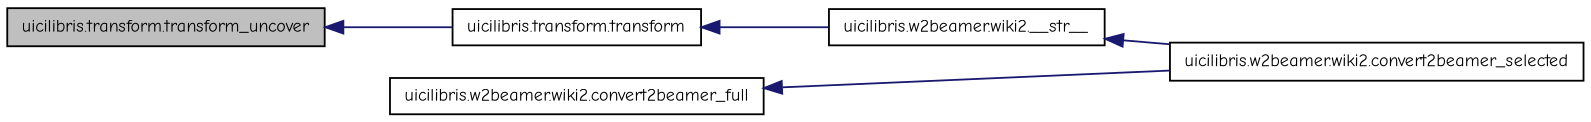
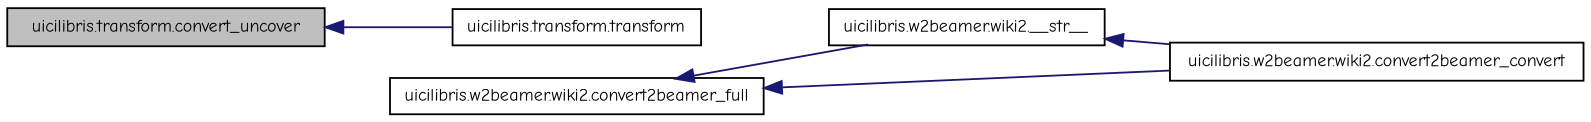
node "uicilibris.transform.transform_uncover": label "uicilibris.transform.transform_uncover" -> "uicilibris.transform.convert_uncover"
edge "uicilibris.w2beamer.wiki2.__str__" -> "uicilibris.transform.transform": now "uicilibris.w2beamer.wiki2.__str__" -> "uicilibris.w2beamer.wiki2.convert2beamer_full"
node "uicilibris.w2beamer.wiki2.convert2beamer_selected": label "uicilibris.w2beamer.wiki2.convert2beamer_selected" -> "uicilibris.w2beamer.wiki2.convert2beamer_convert"
